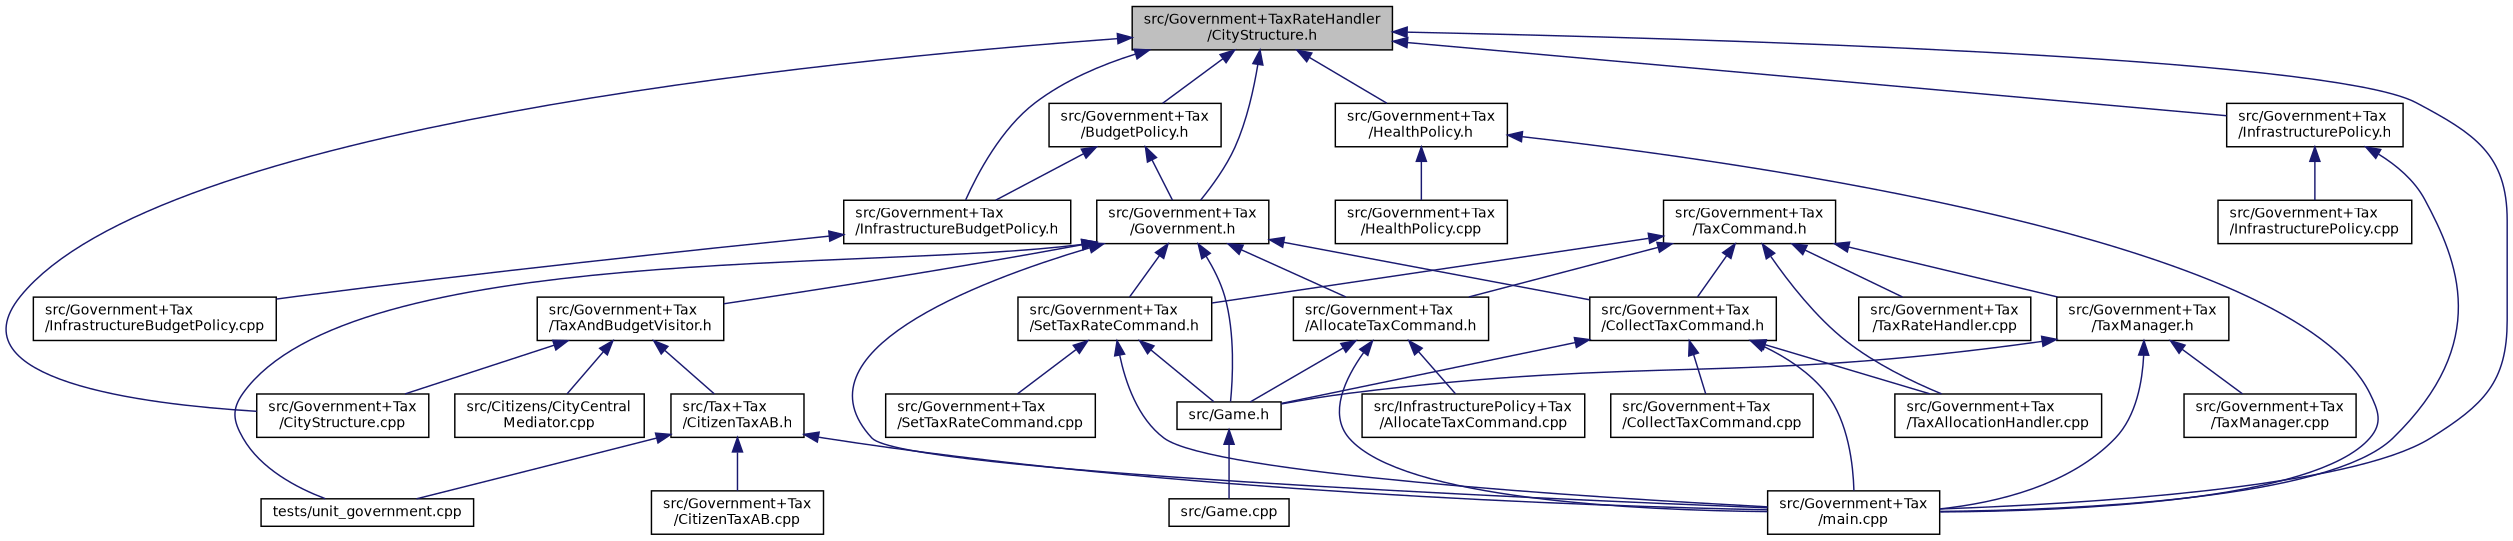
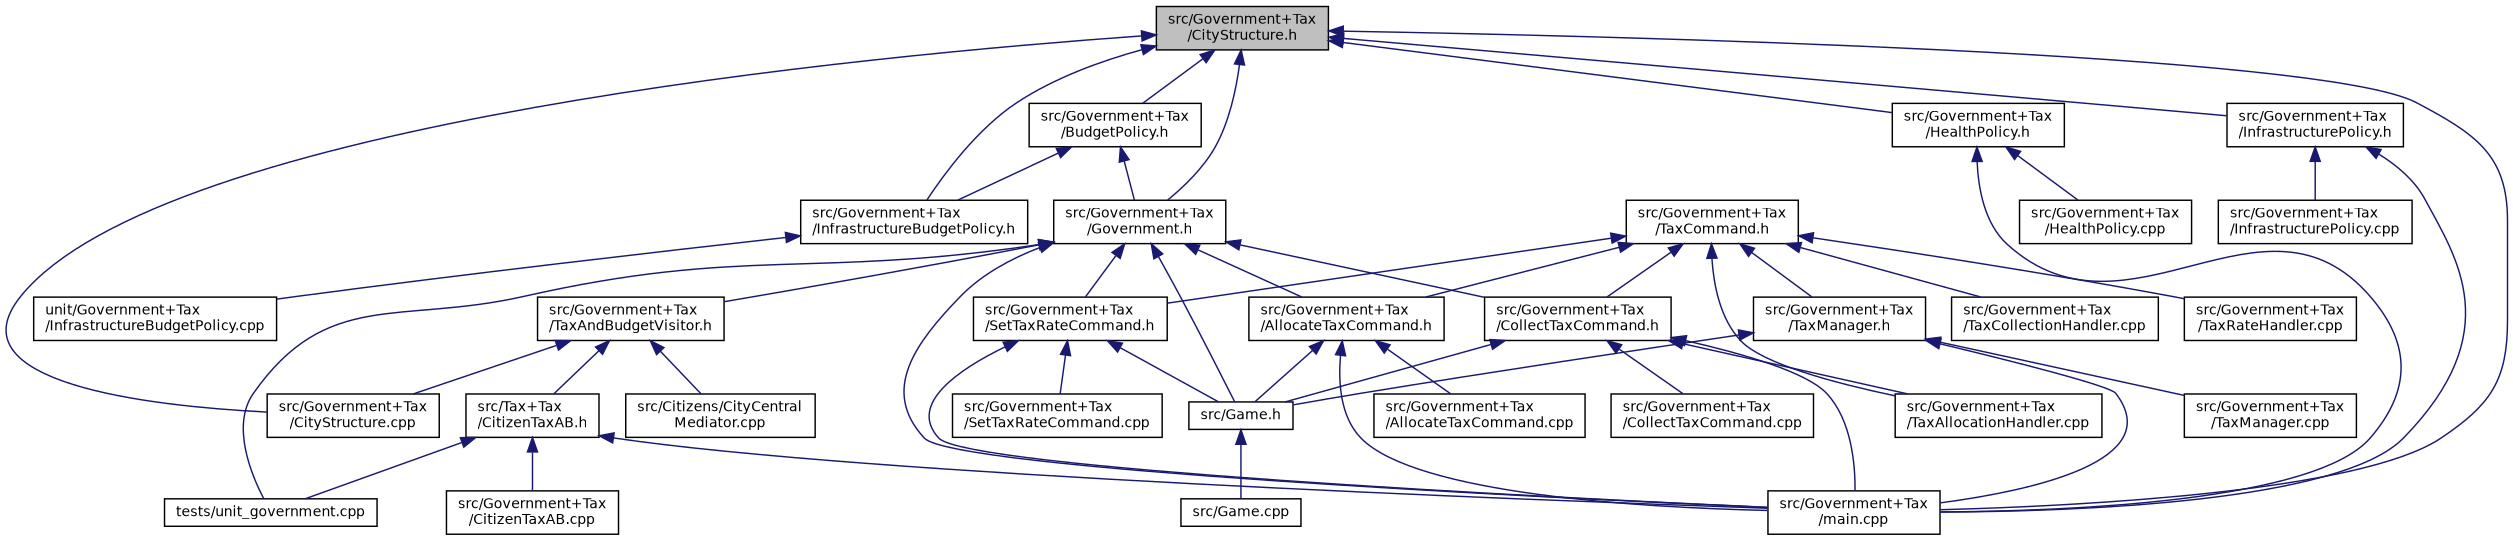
node "src/Government+TaxRateHandler /CityStructure.h": label "src/Government+TaxRateHandler /CityStructure.h" -> "src/Government+Tax /CityStructure.h"
node "src/Government+Tax /InfrastructureBudgetPolicy.cpp": label "src/Government+Tax /InfrastructureBudgetPolicy.cpp" -> "unit/Government+Tax /InfrastructureBudgetPolicy.cpp"
node "src/Government+Tax /TaxCollectionHandler.cpp": added
node "src/InfrastructurePolicy+Tax /AllocateTaxCommand.cpp": label "src/InfrastructurePolicy+Tax /AllocateTaxCommand.cpp" -> "src/Government+Tax /AllocateTaxCommand.cpp"
